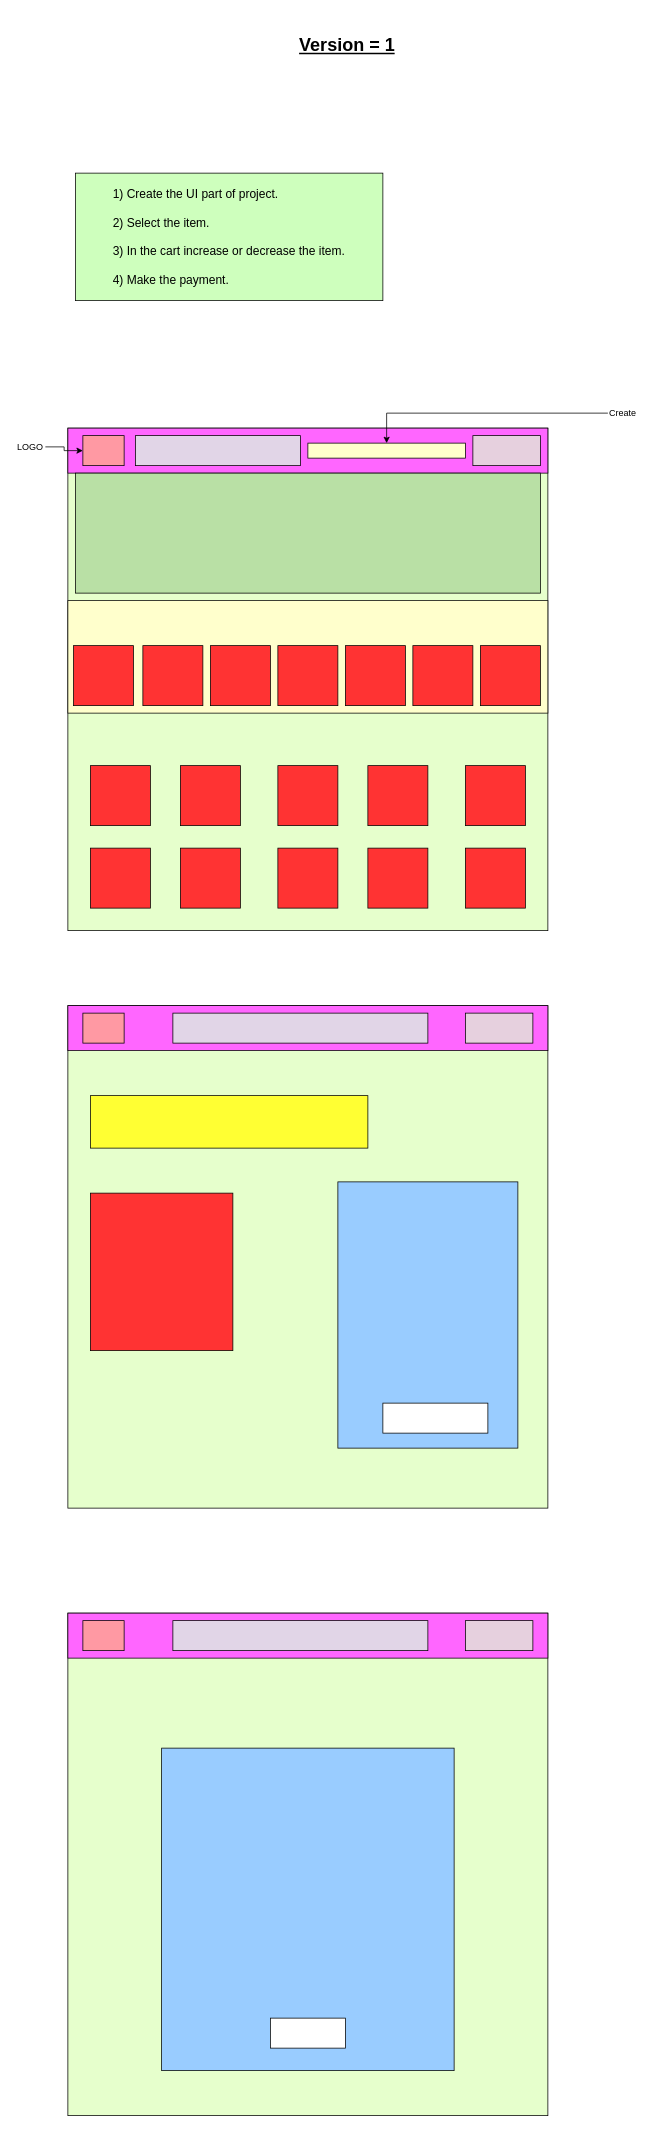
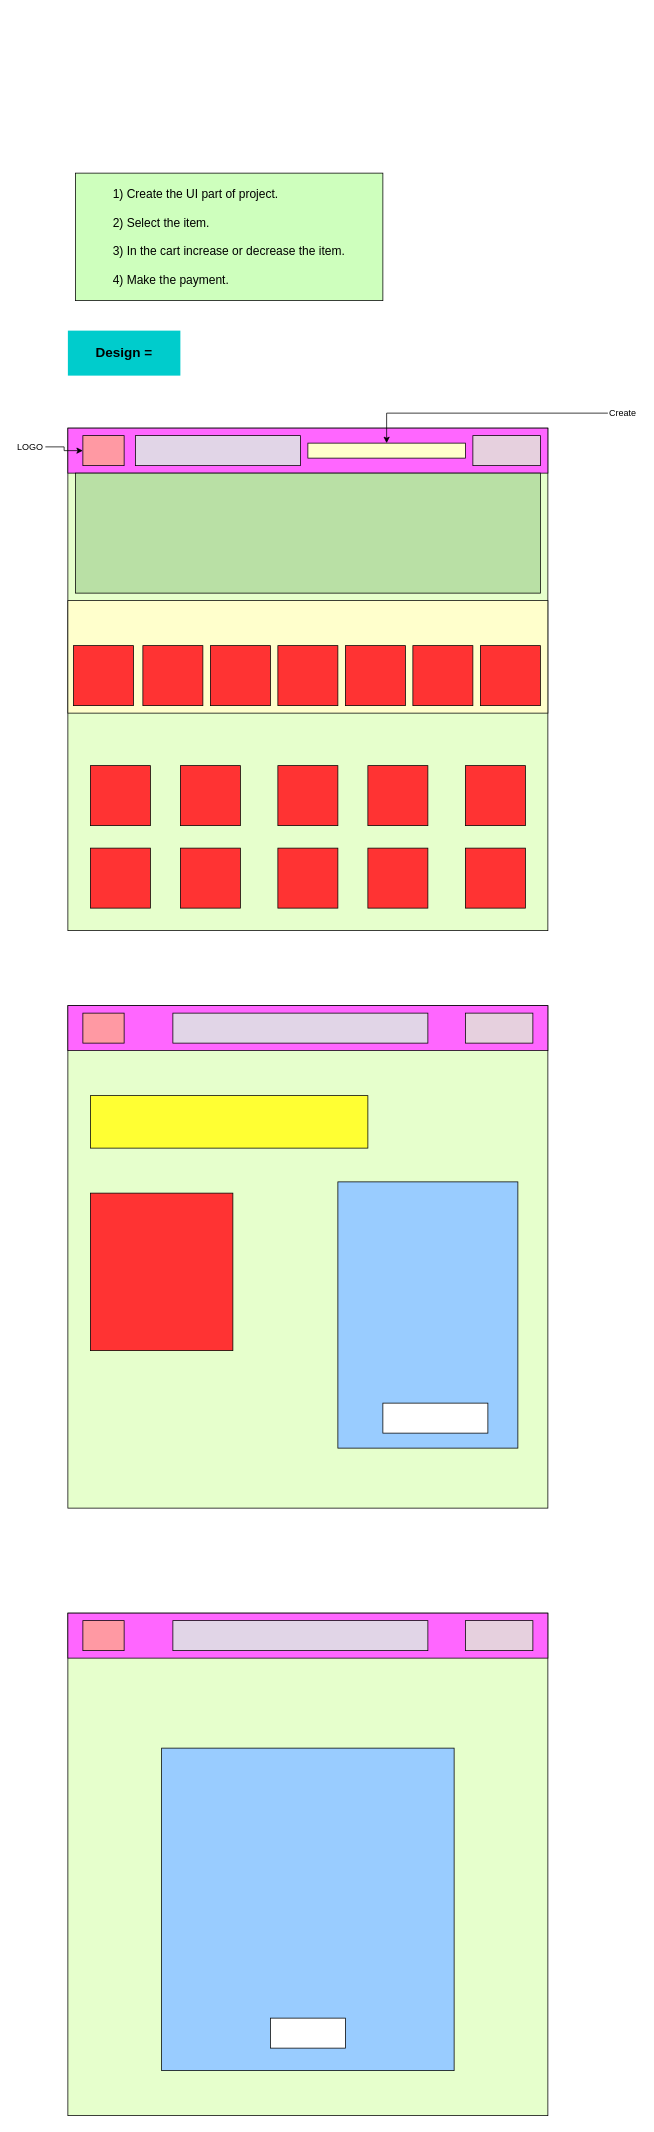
node "Version = 1": removed
node "Design =": added
